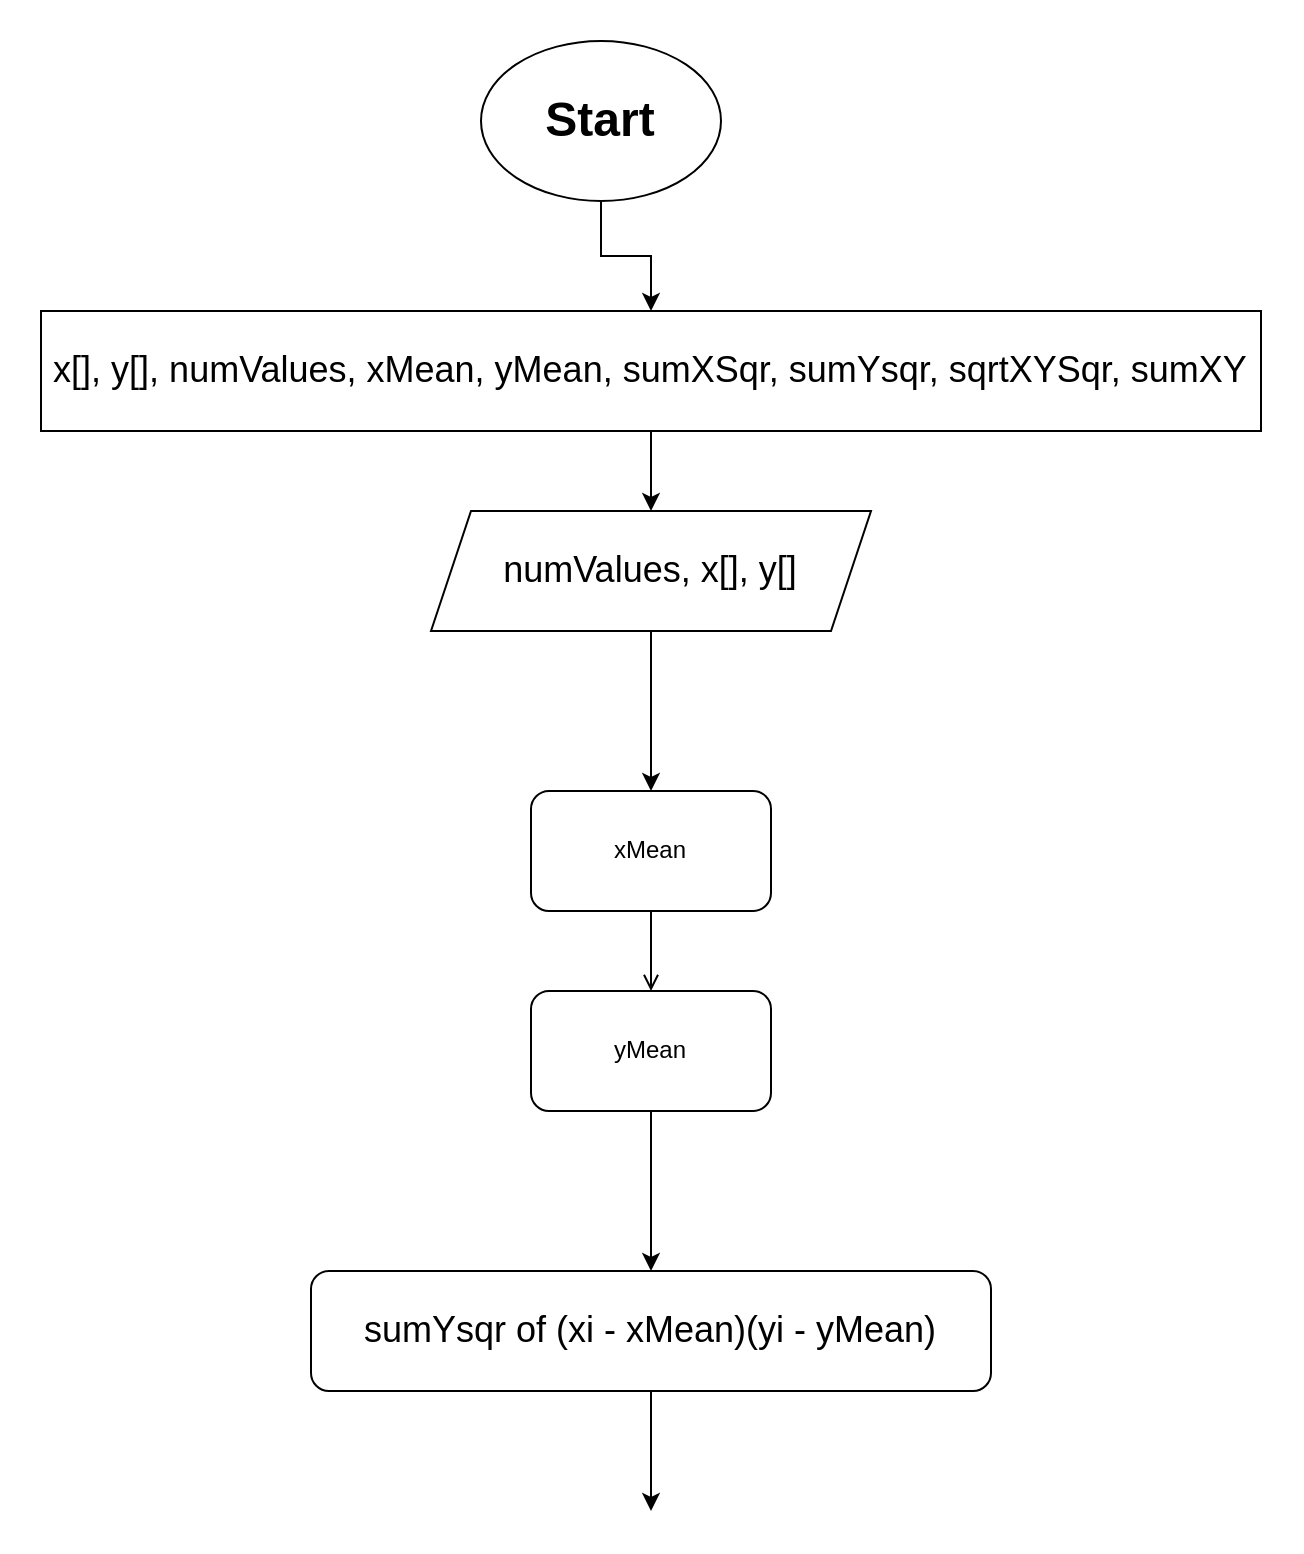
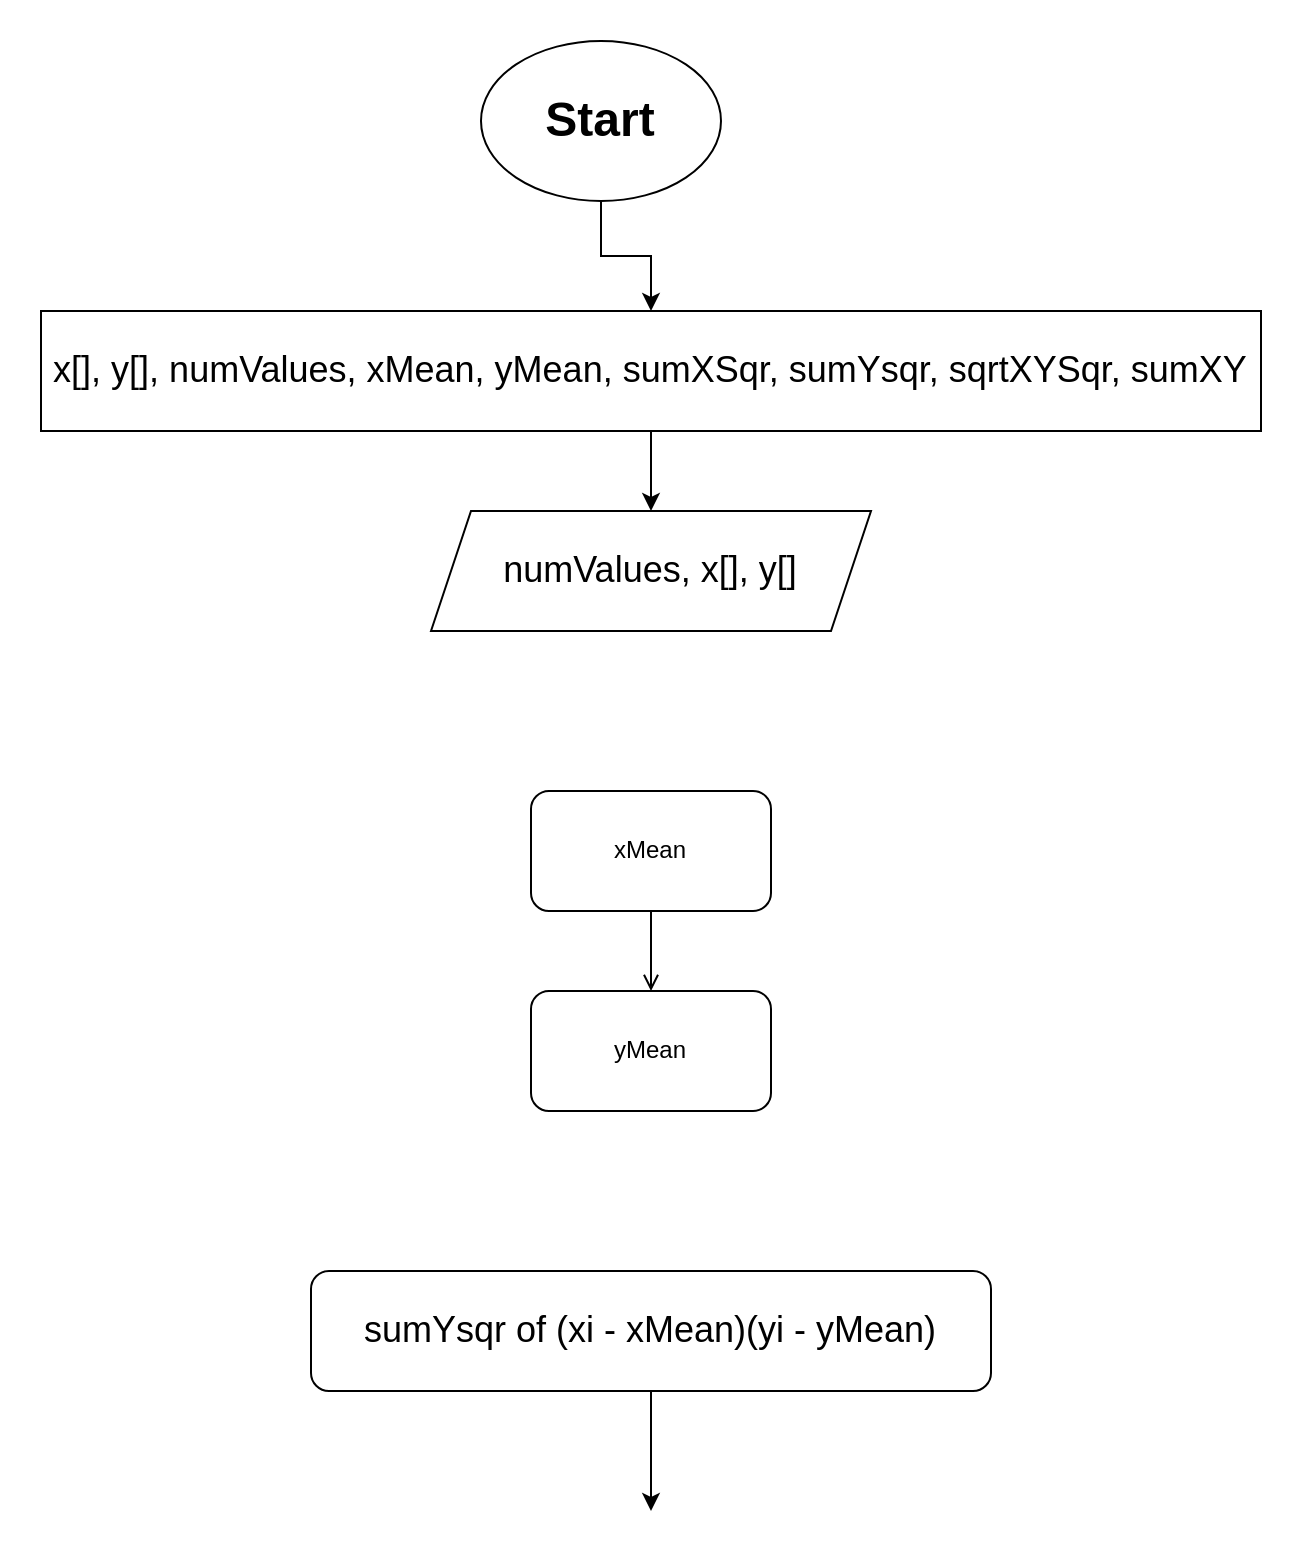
edge "numValues, x[], y[]" -> "xMean": removed
edge "yMean" -> "sumYsqr of (xi - xMean)(yi - yMean)": removed
